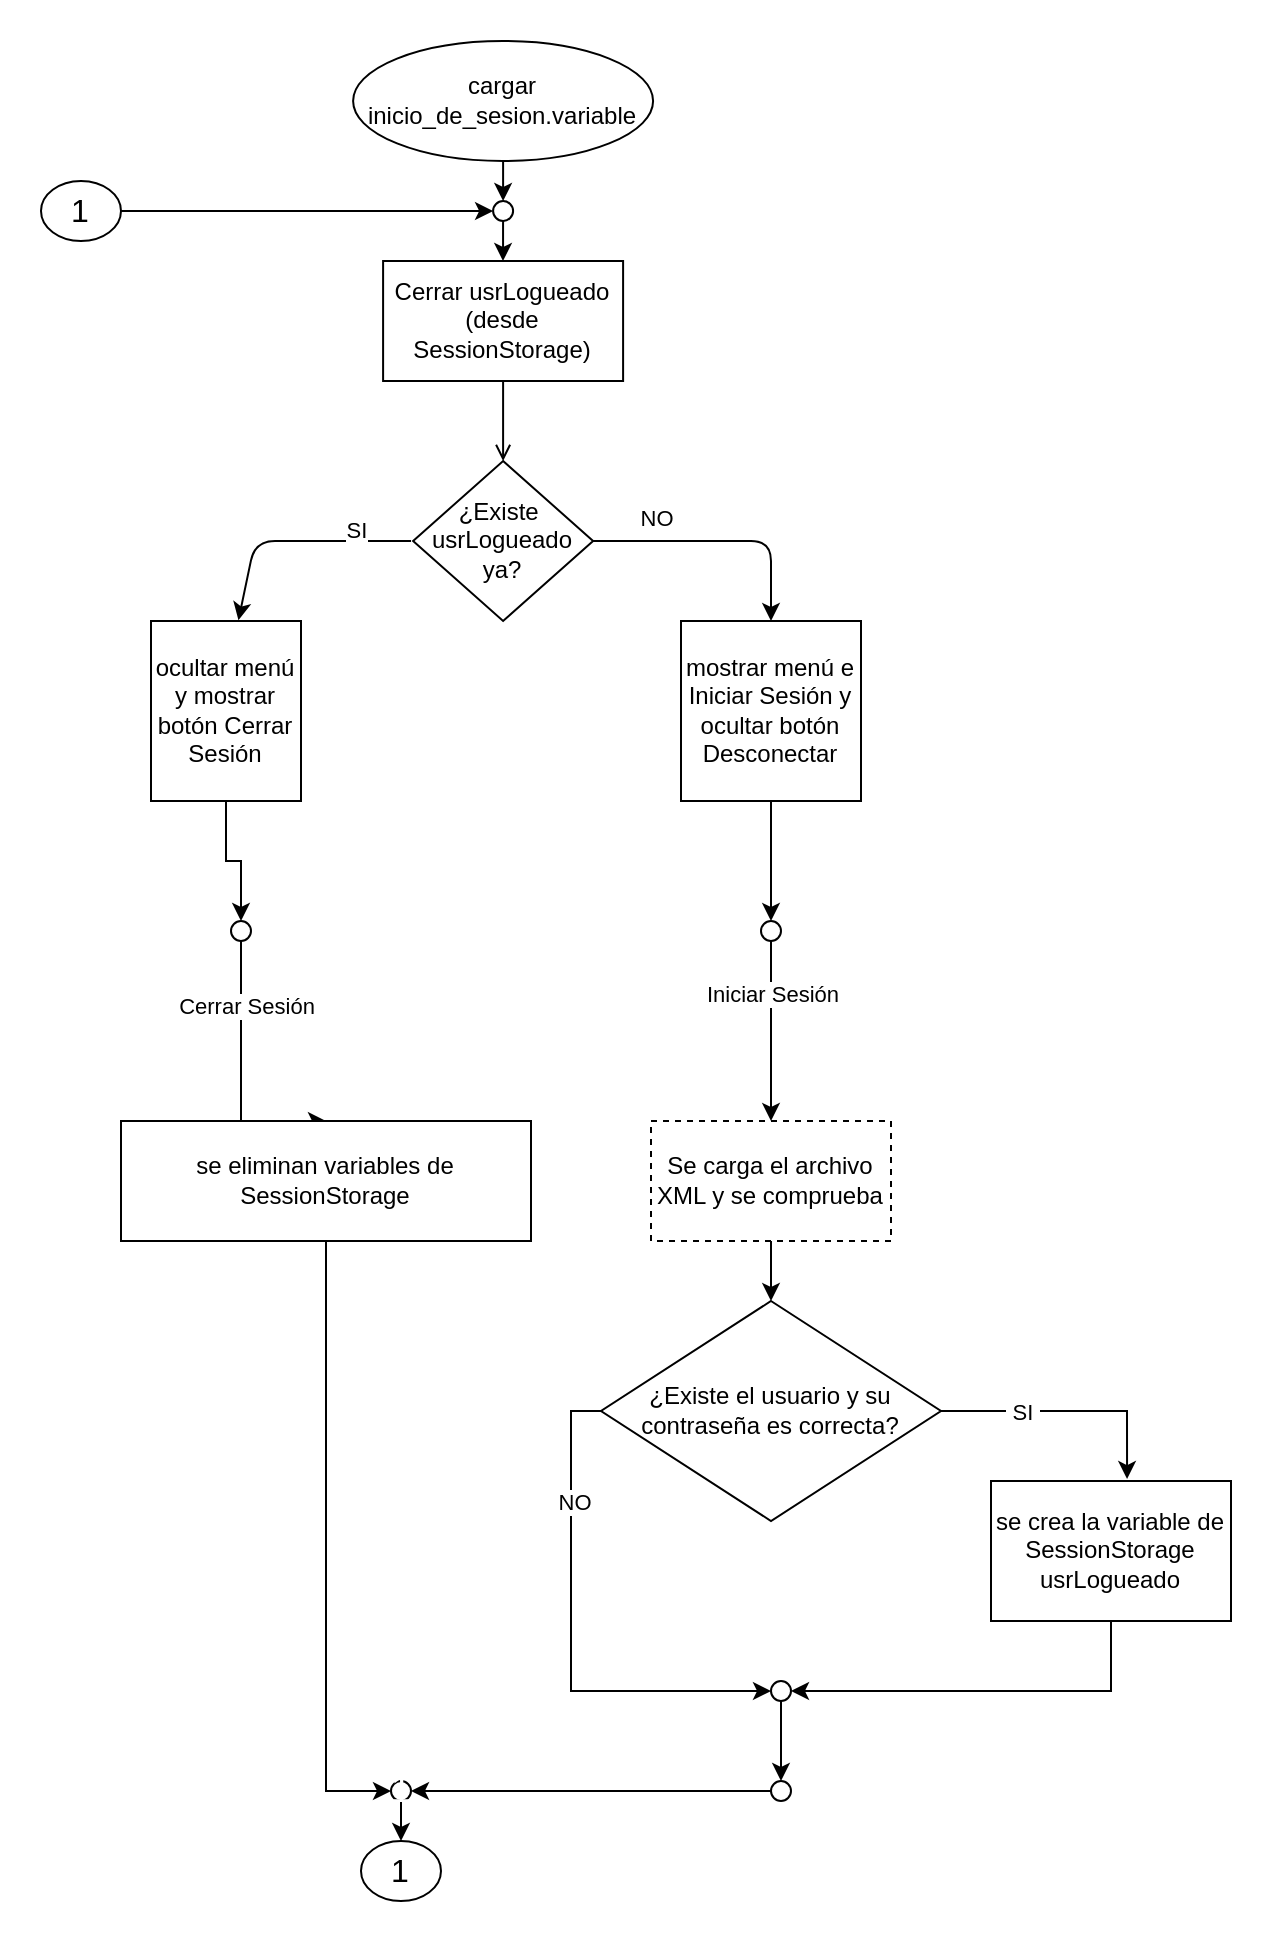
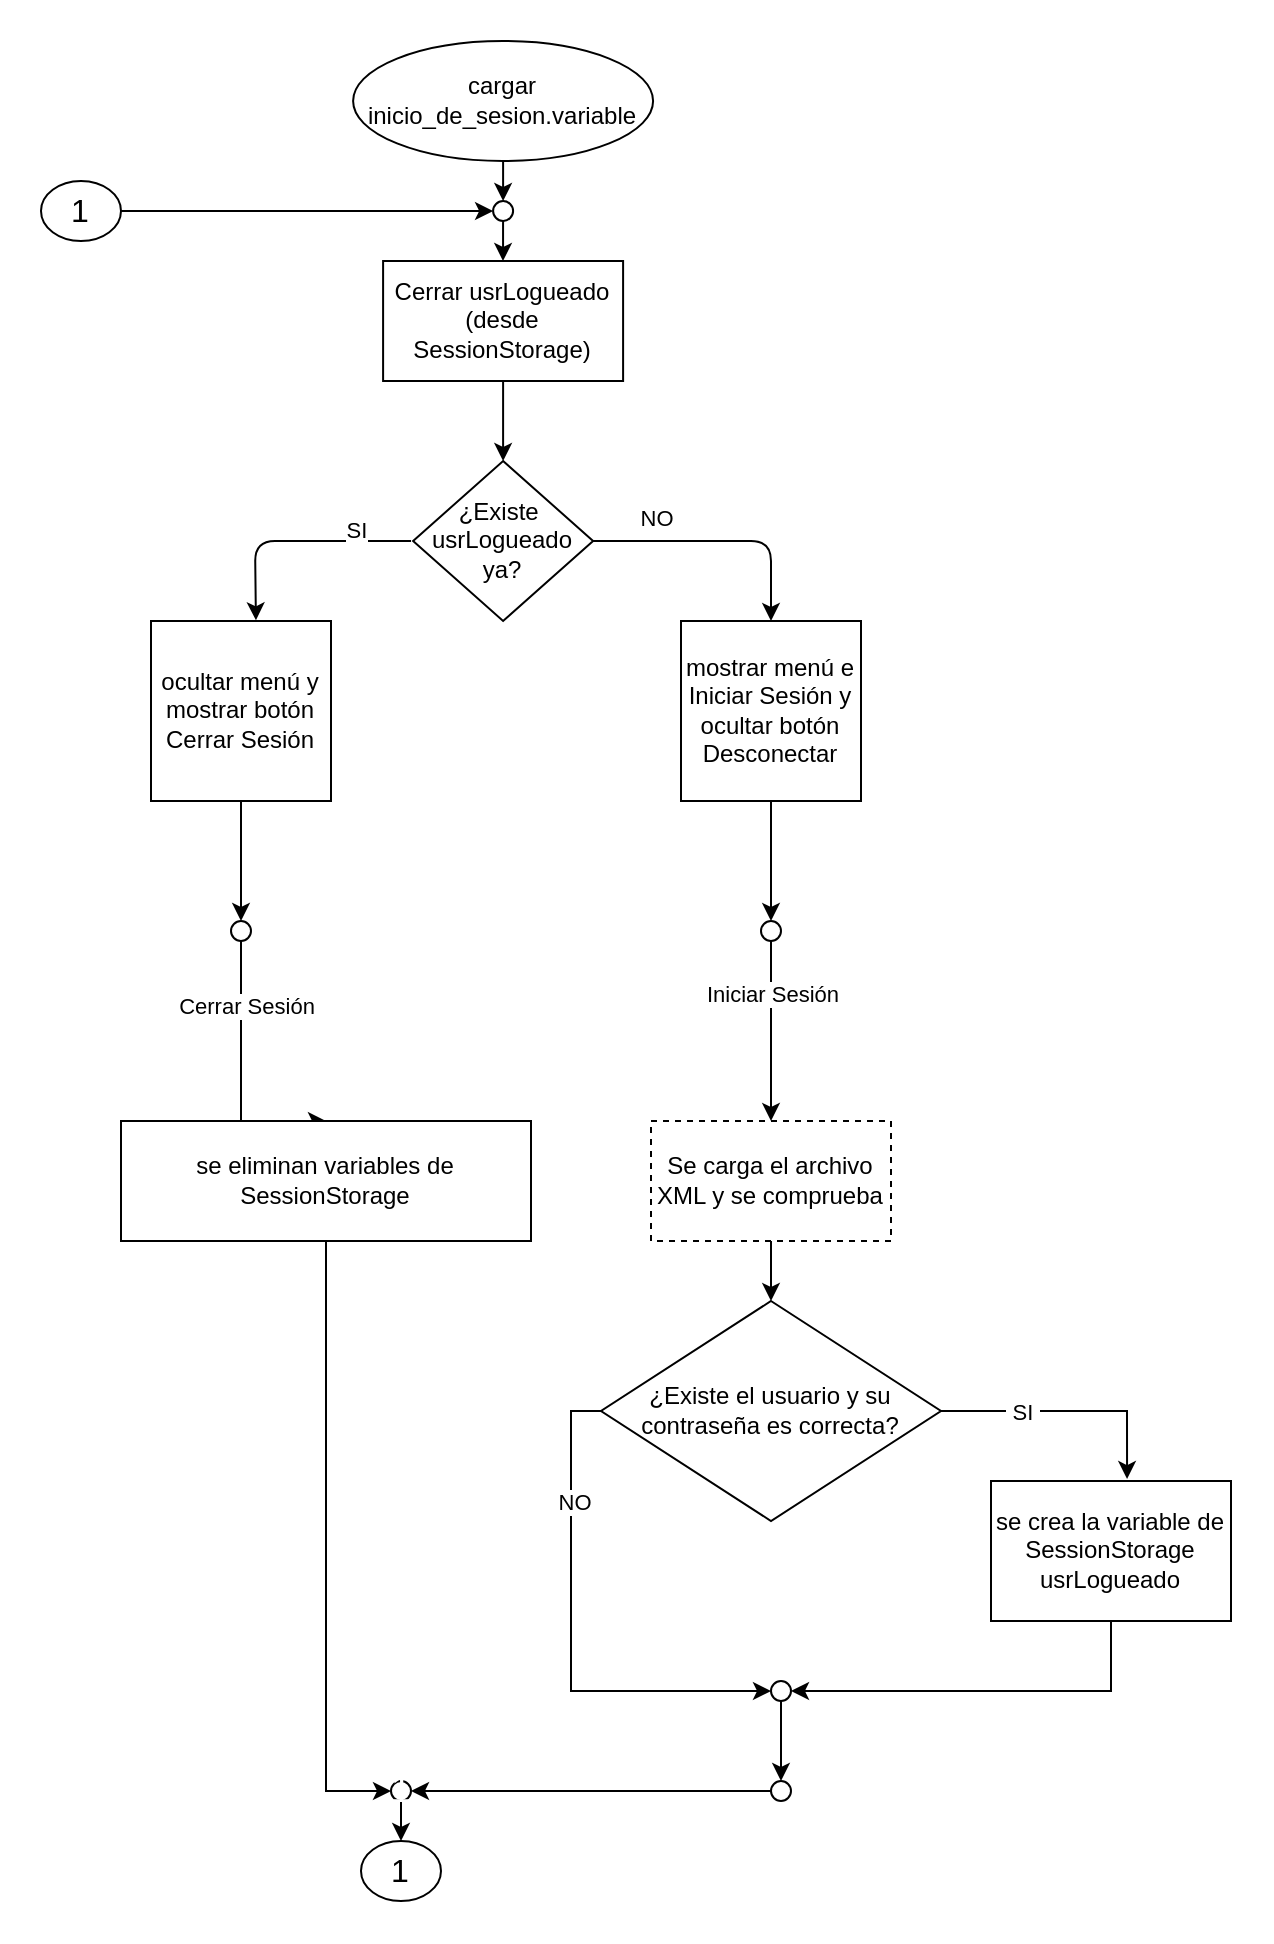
edge "Cerrar usrLogueado (desde SessionStorage)" -> "¿Existe usrLogueado ya?": arrowhead open -> classic
node "ocultar menú y mostrar botón Cerrar Sesión": size 150x180 -> 180x180
